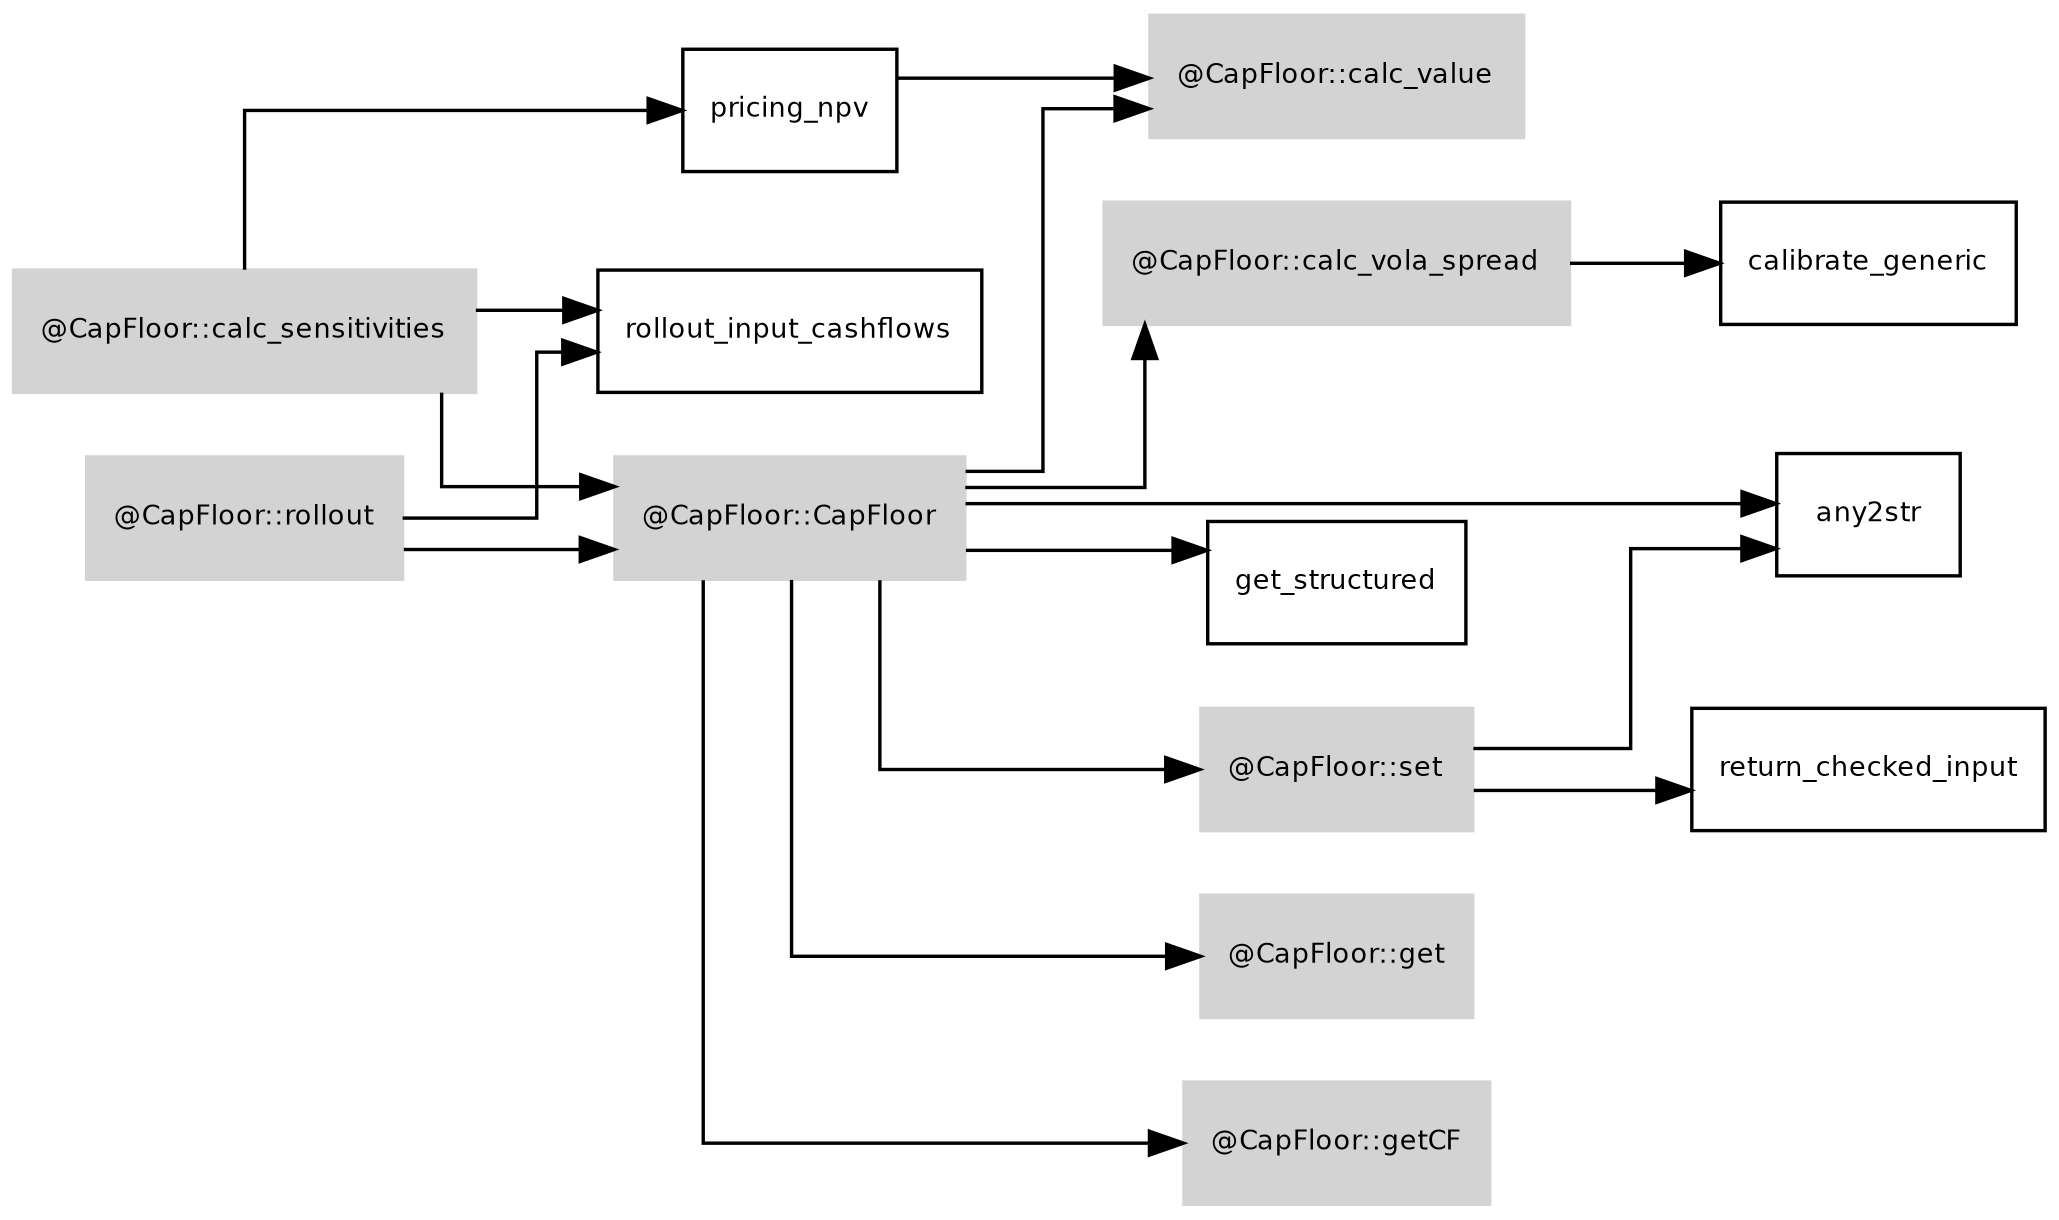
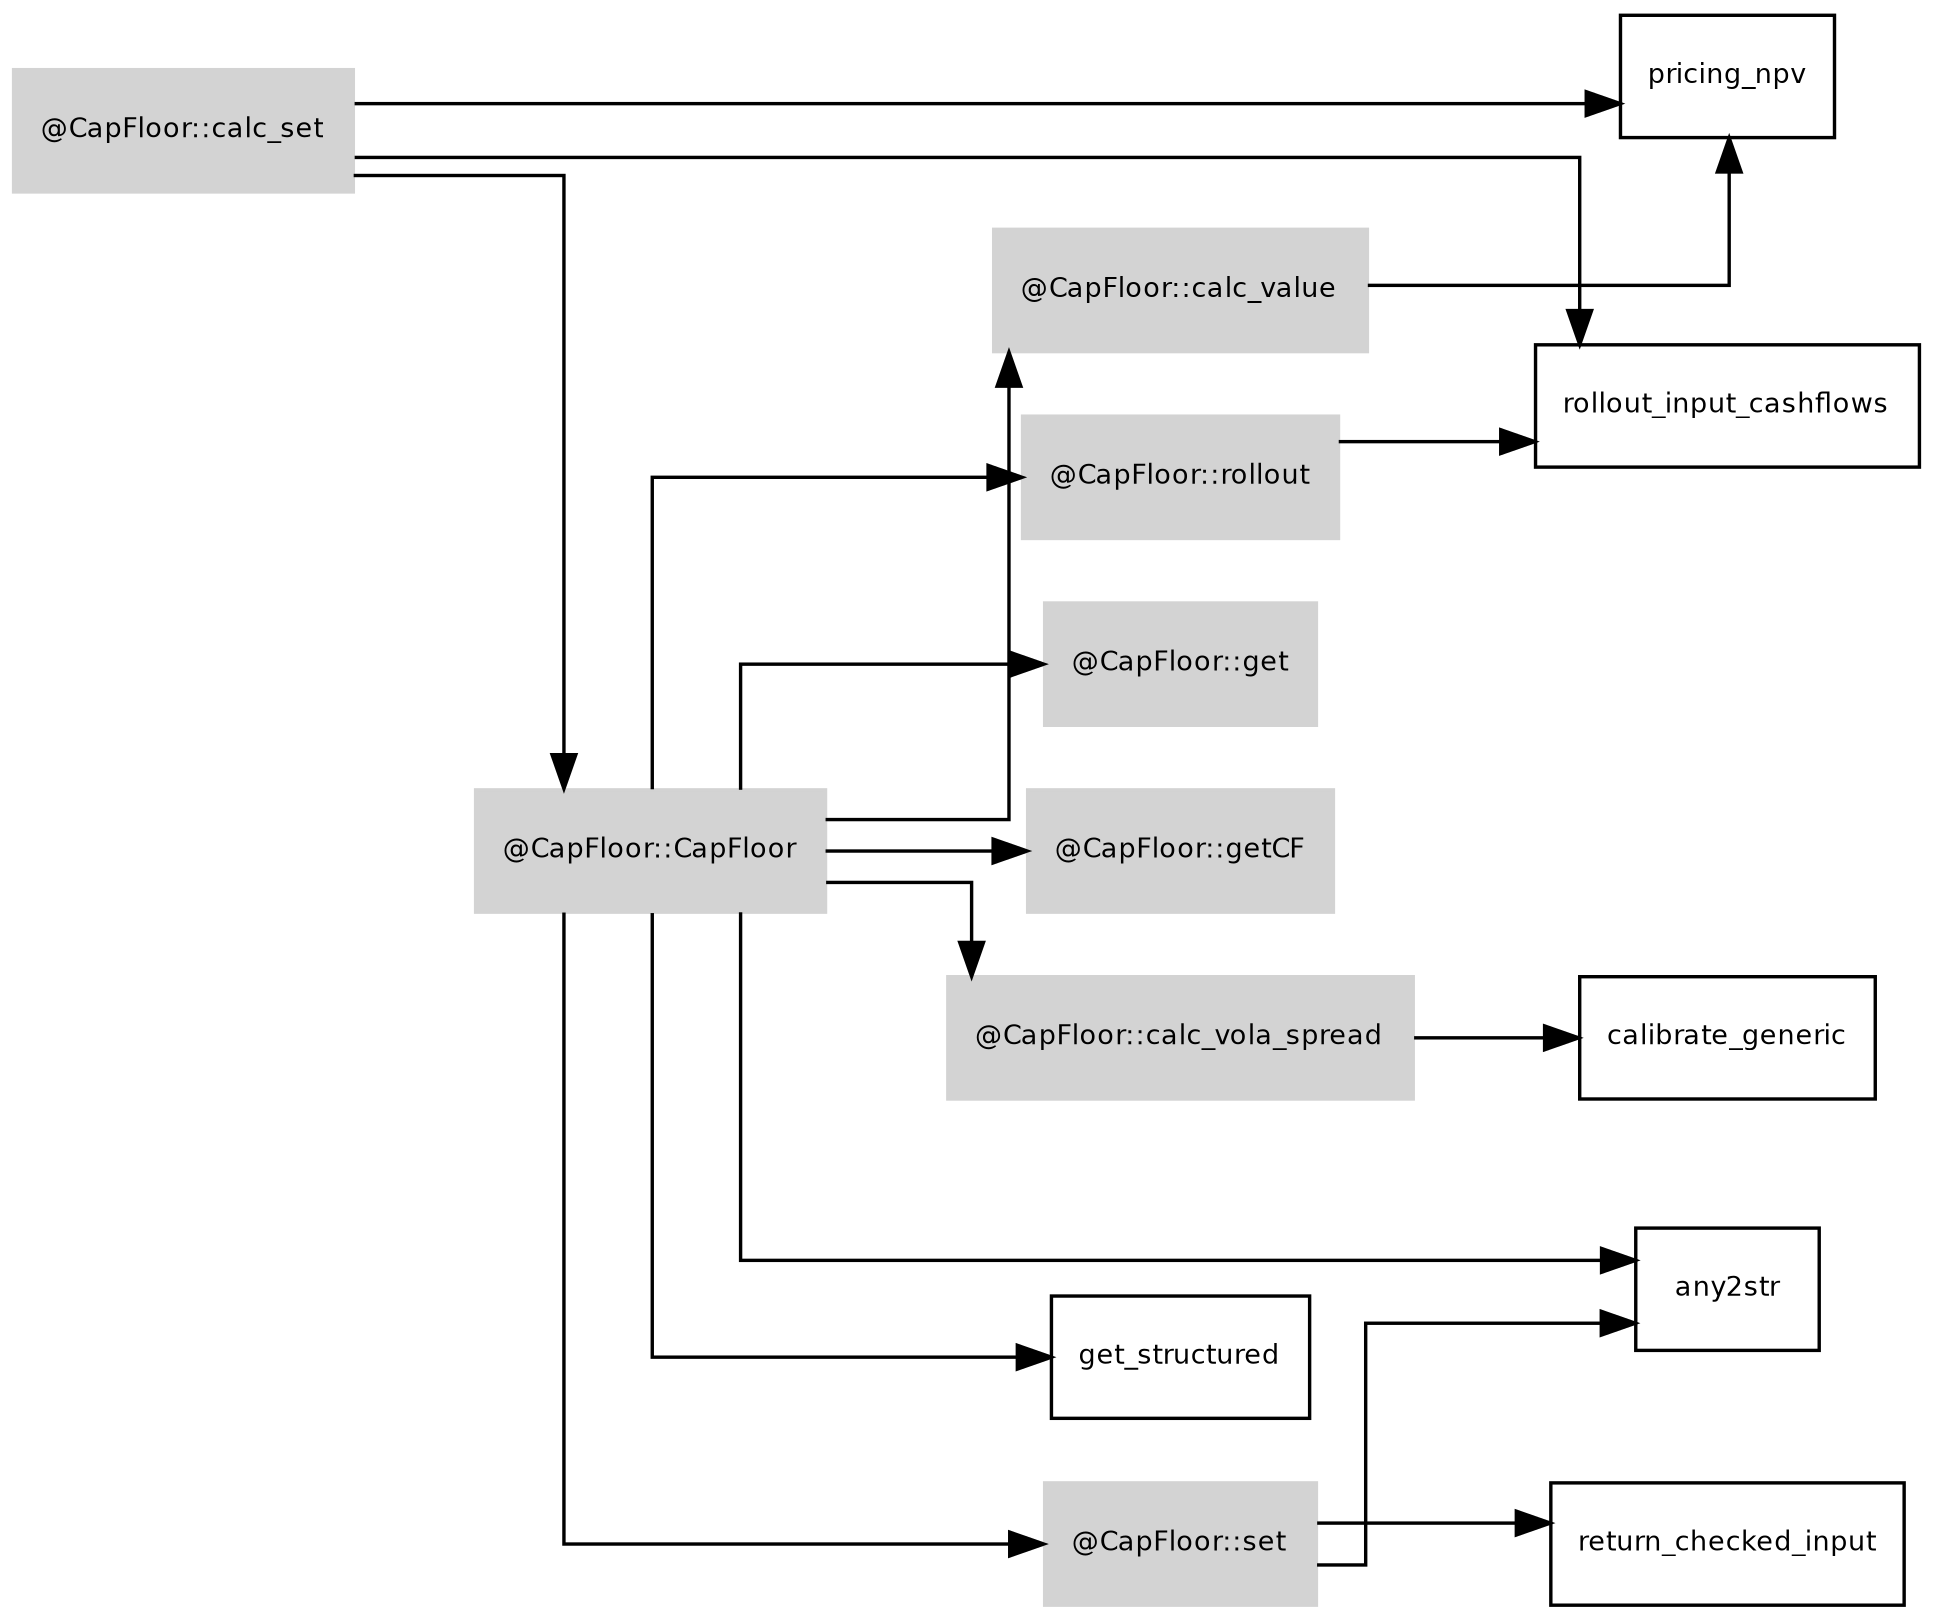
edge "pricing_npv" -> "@CapFloor::calc_value": reversed
node "@CapFloor::calc_sensitivities": label "@CapFloor::calc_sensitivities" -> "@CapFloor::calc_set"
edge "@CapFloor::rollout" -> "@CapFloor::CapFloor": reversed
